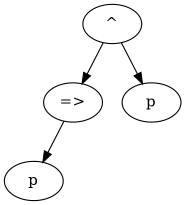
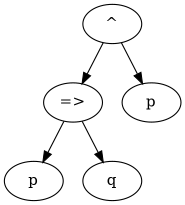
node "q": added
